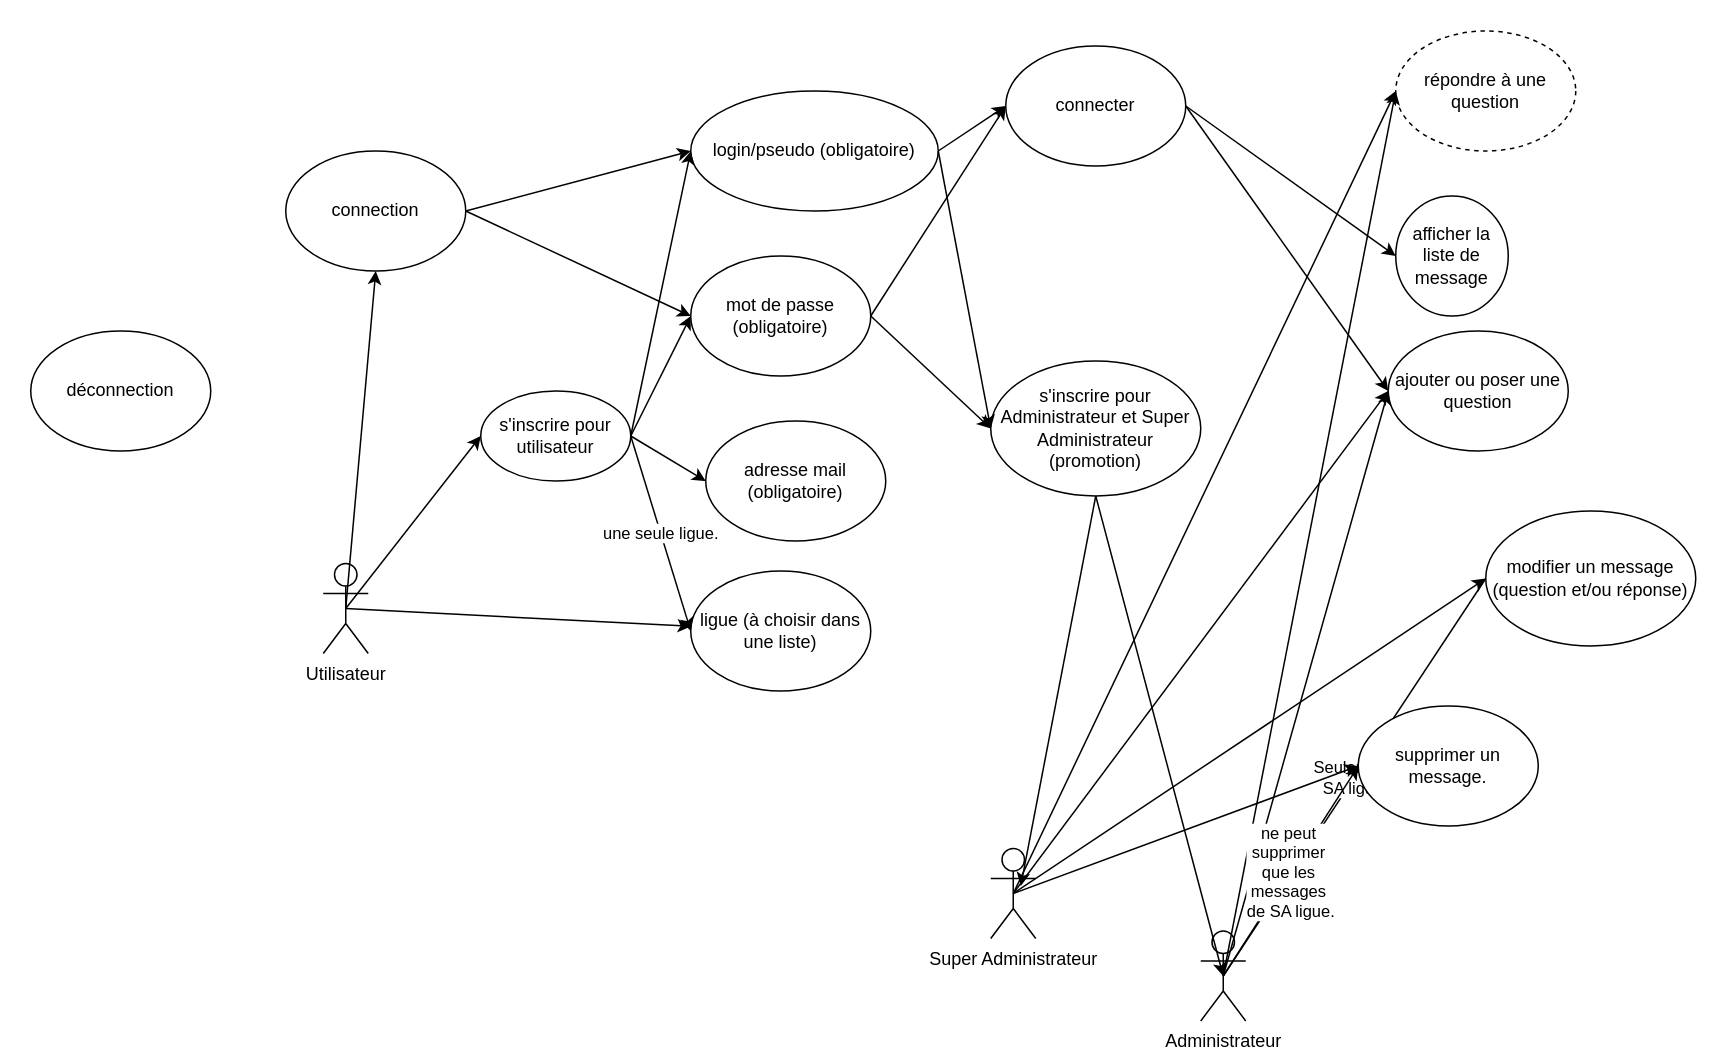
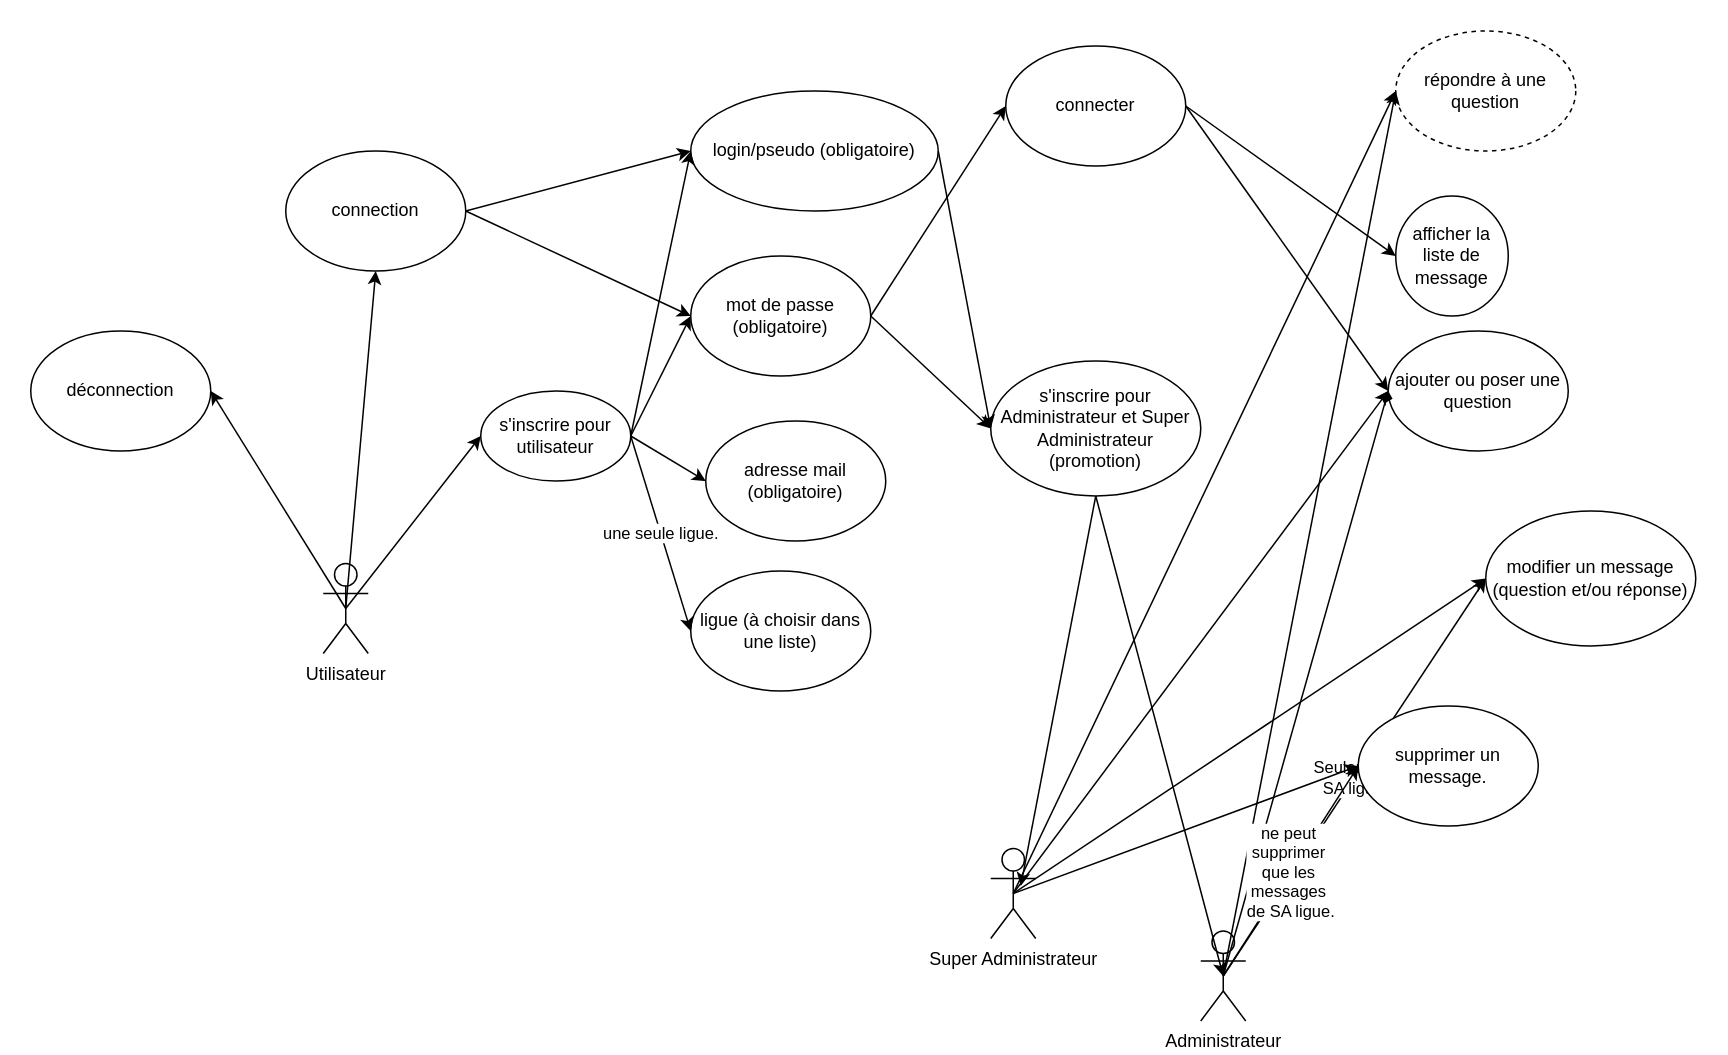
edge "login/pseudo (obligatoire)" -> "connecter": removed
edge "Administrateur" -> "ajouter ou poser une question": arrowhead classic -> diamond
edge "modifier un message (question et/ou réponse)" -- "Administrateur": arrowhead none -> classic
edge "Utilisateur" -> "ligue (à choisir dans une liste)": now "Utilisateur" -> "déconnection"
